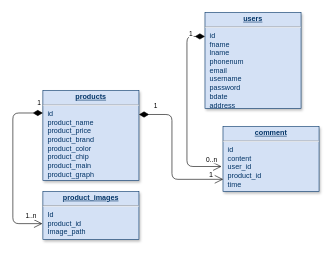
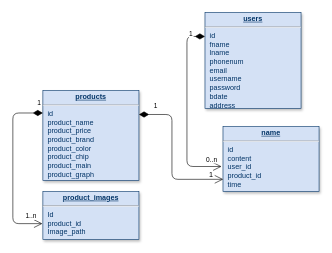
node "comment id content user_id product_id time": label "comment id content user_id product_id time" -> "name id content user_id product_id time"
